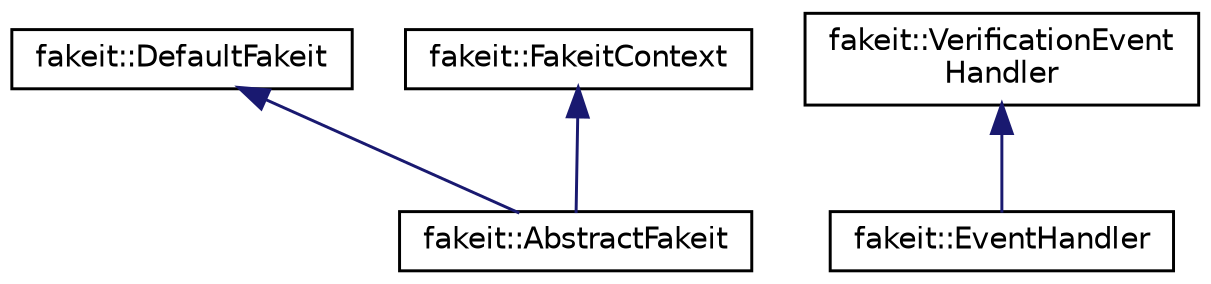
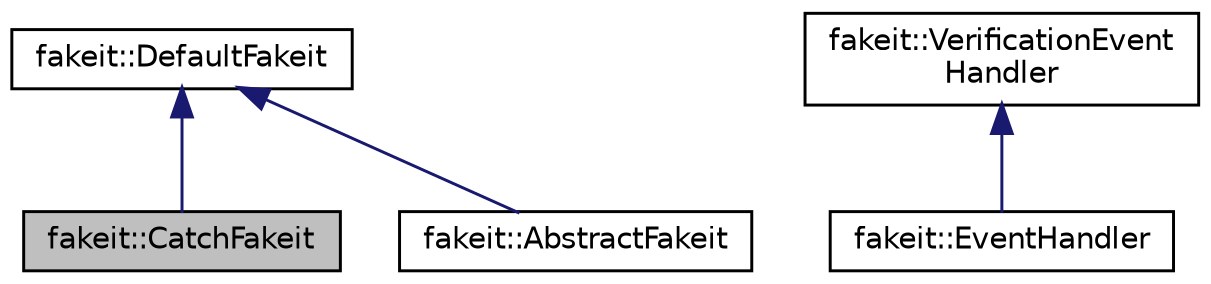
node "fakeit::FakeitContext": removed
node "fakeit::CatchFakeit": added
